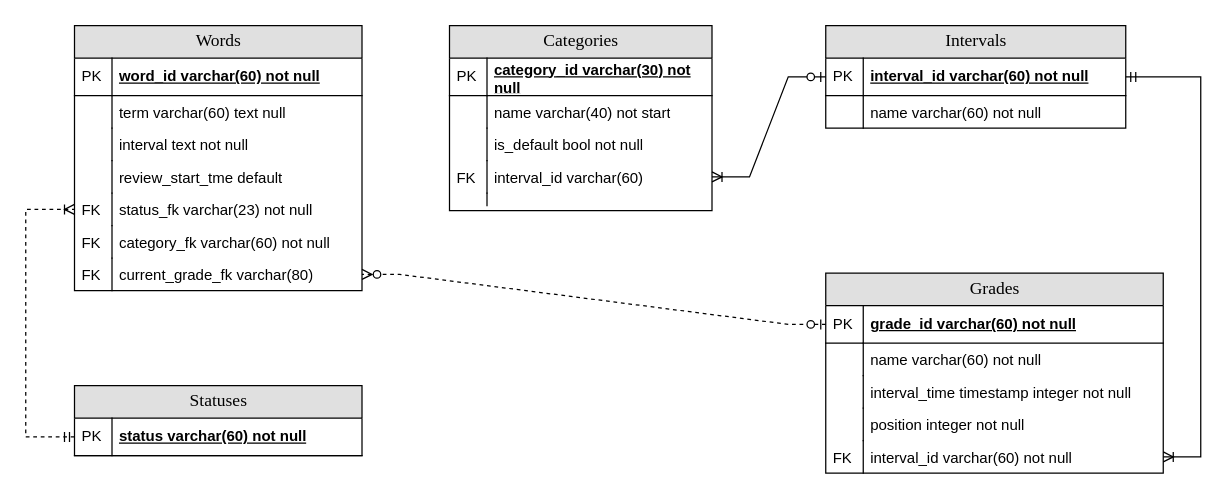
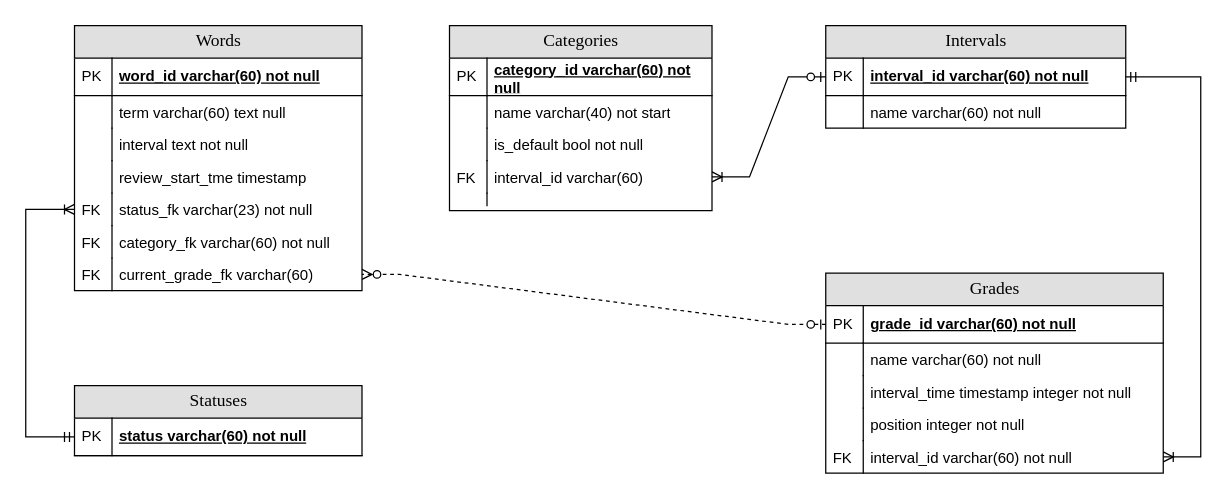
node "category_id varchar(30) not null": label "category_id varchar(30) not null" -> "category_id varchar(60) not null"
node "review_start_tme default": label "review_start_tme default" -> "review_start_tme timestamp"
node "current_grade_fk varchar(80)": label "current_grade_fk varchar(80)" -> "current_grade_fk varchar(60)"
edge "status_fk varchar(23) not null" -- "status varchar(60) not null": style dashed -> solid
